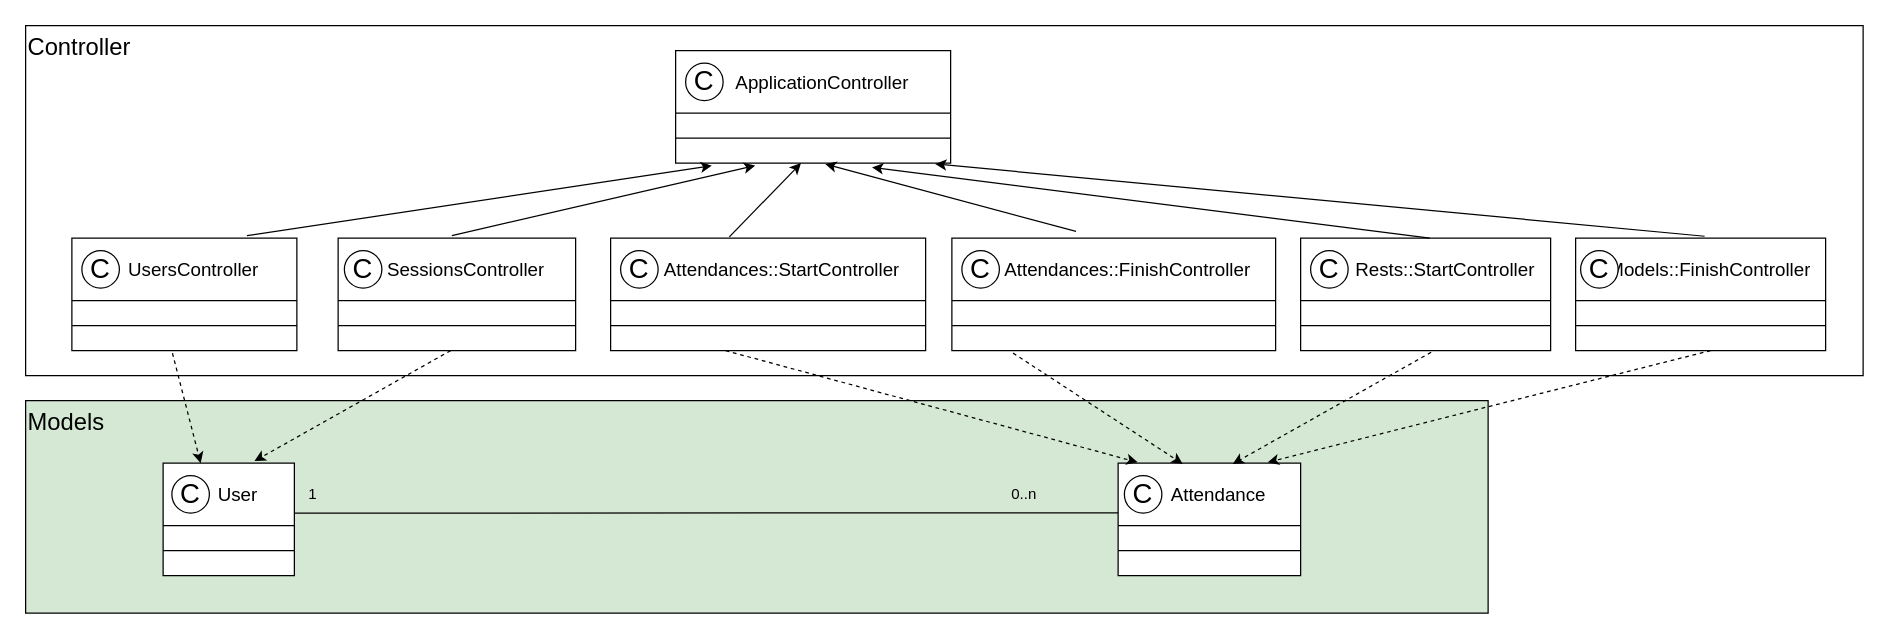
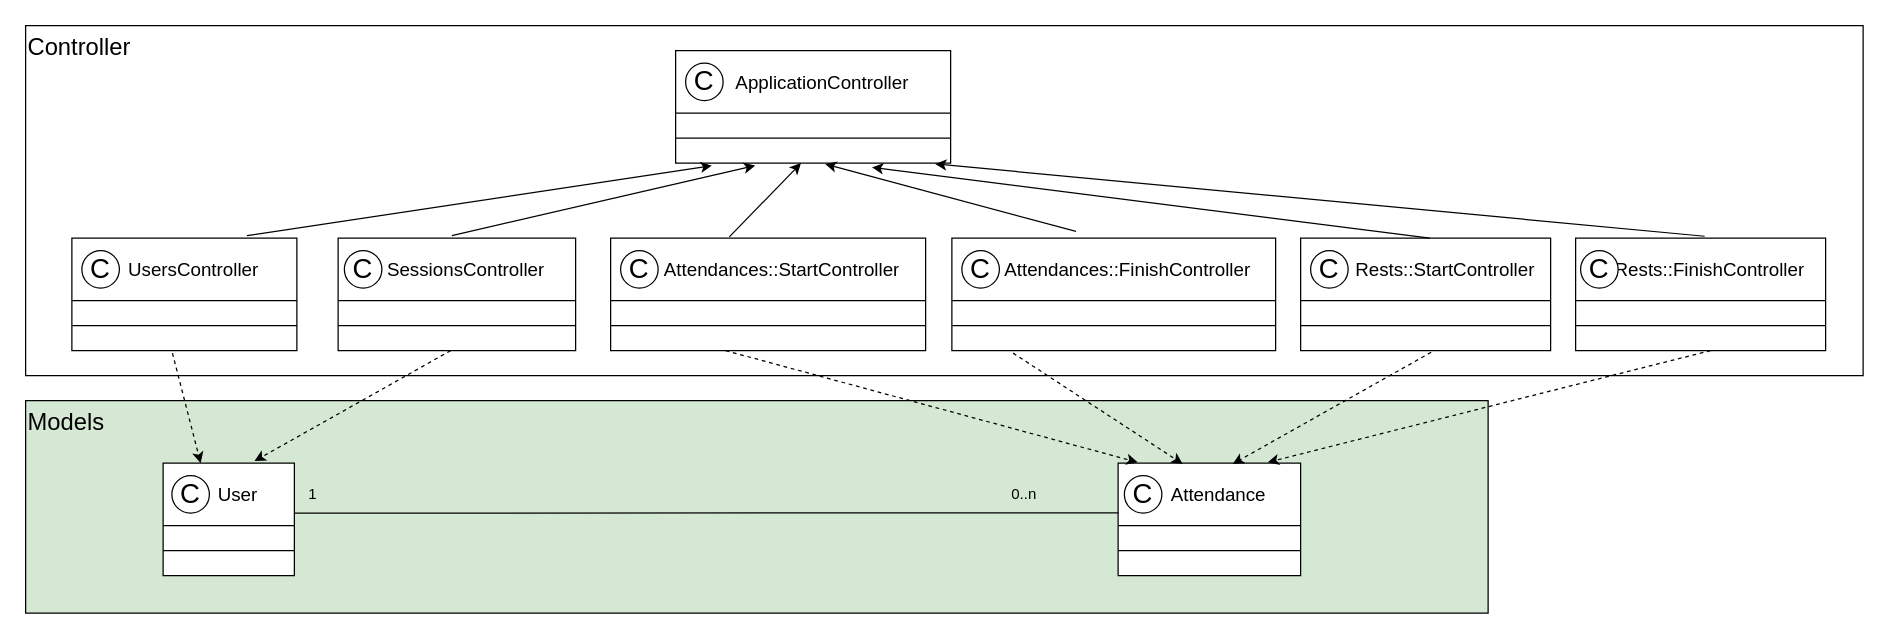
node "Models::FinishController": label "Models::FinishController" -> "Rests::FinishController"
